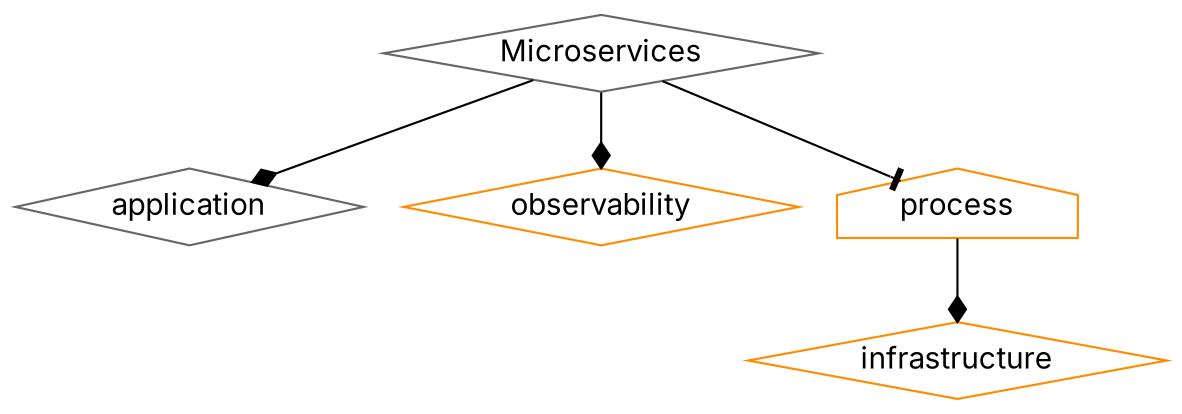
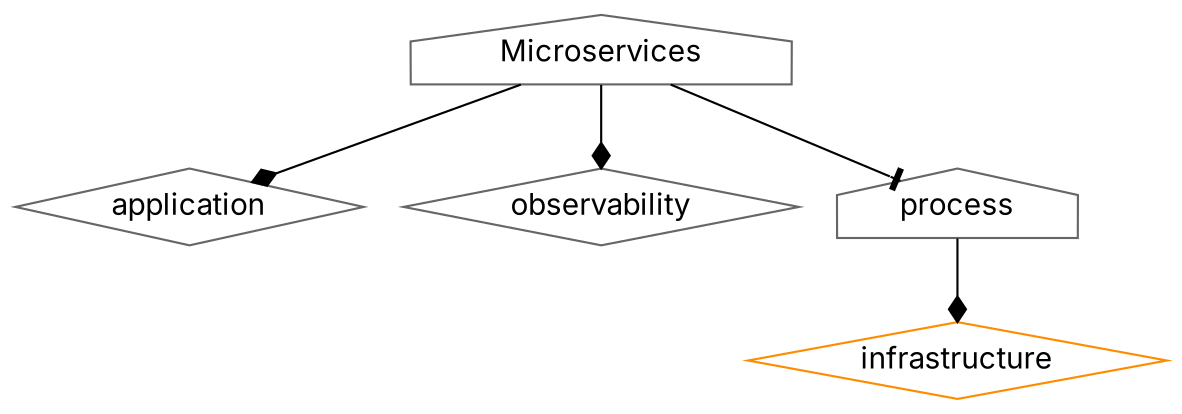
node "Microservices": shape diamond -> house
node "observability": color darkorange -> gray40
node "process": color darkorange -> gray40
